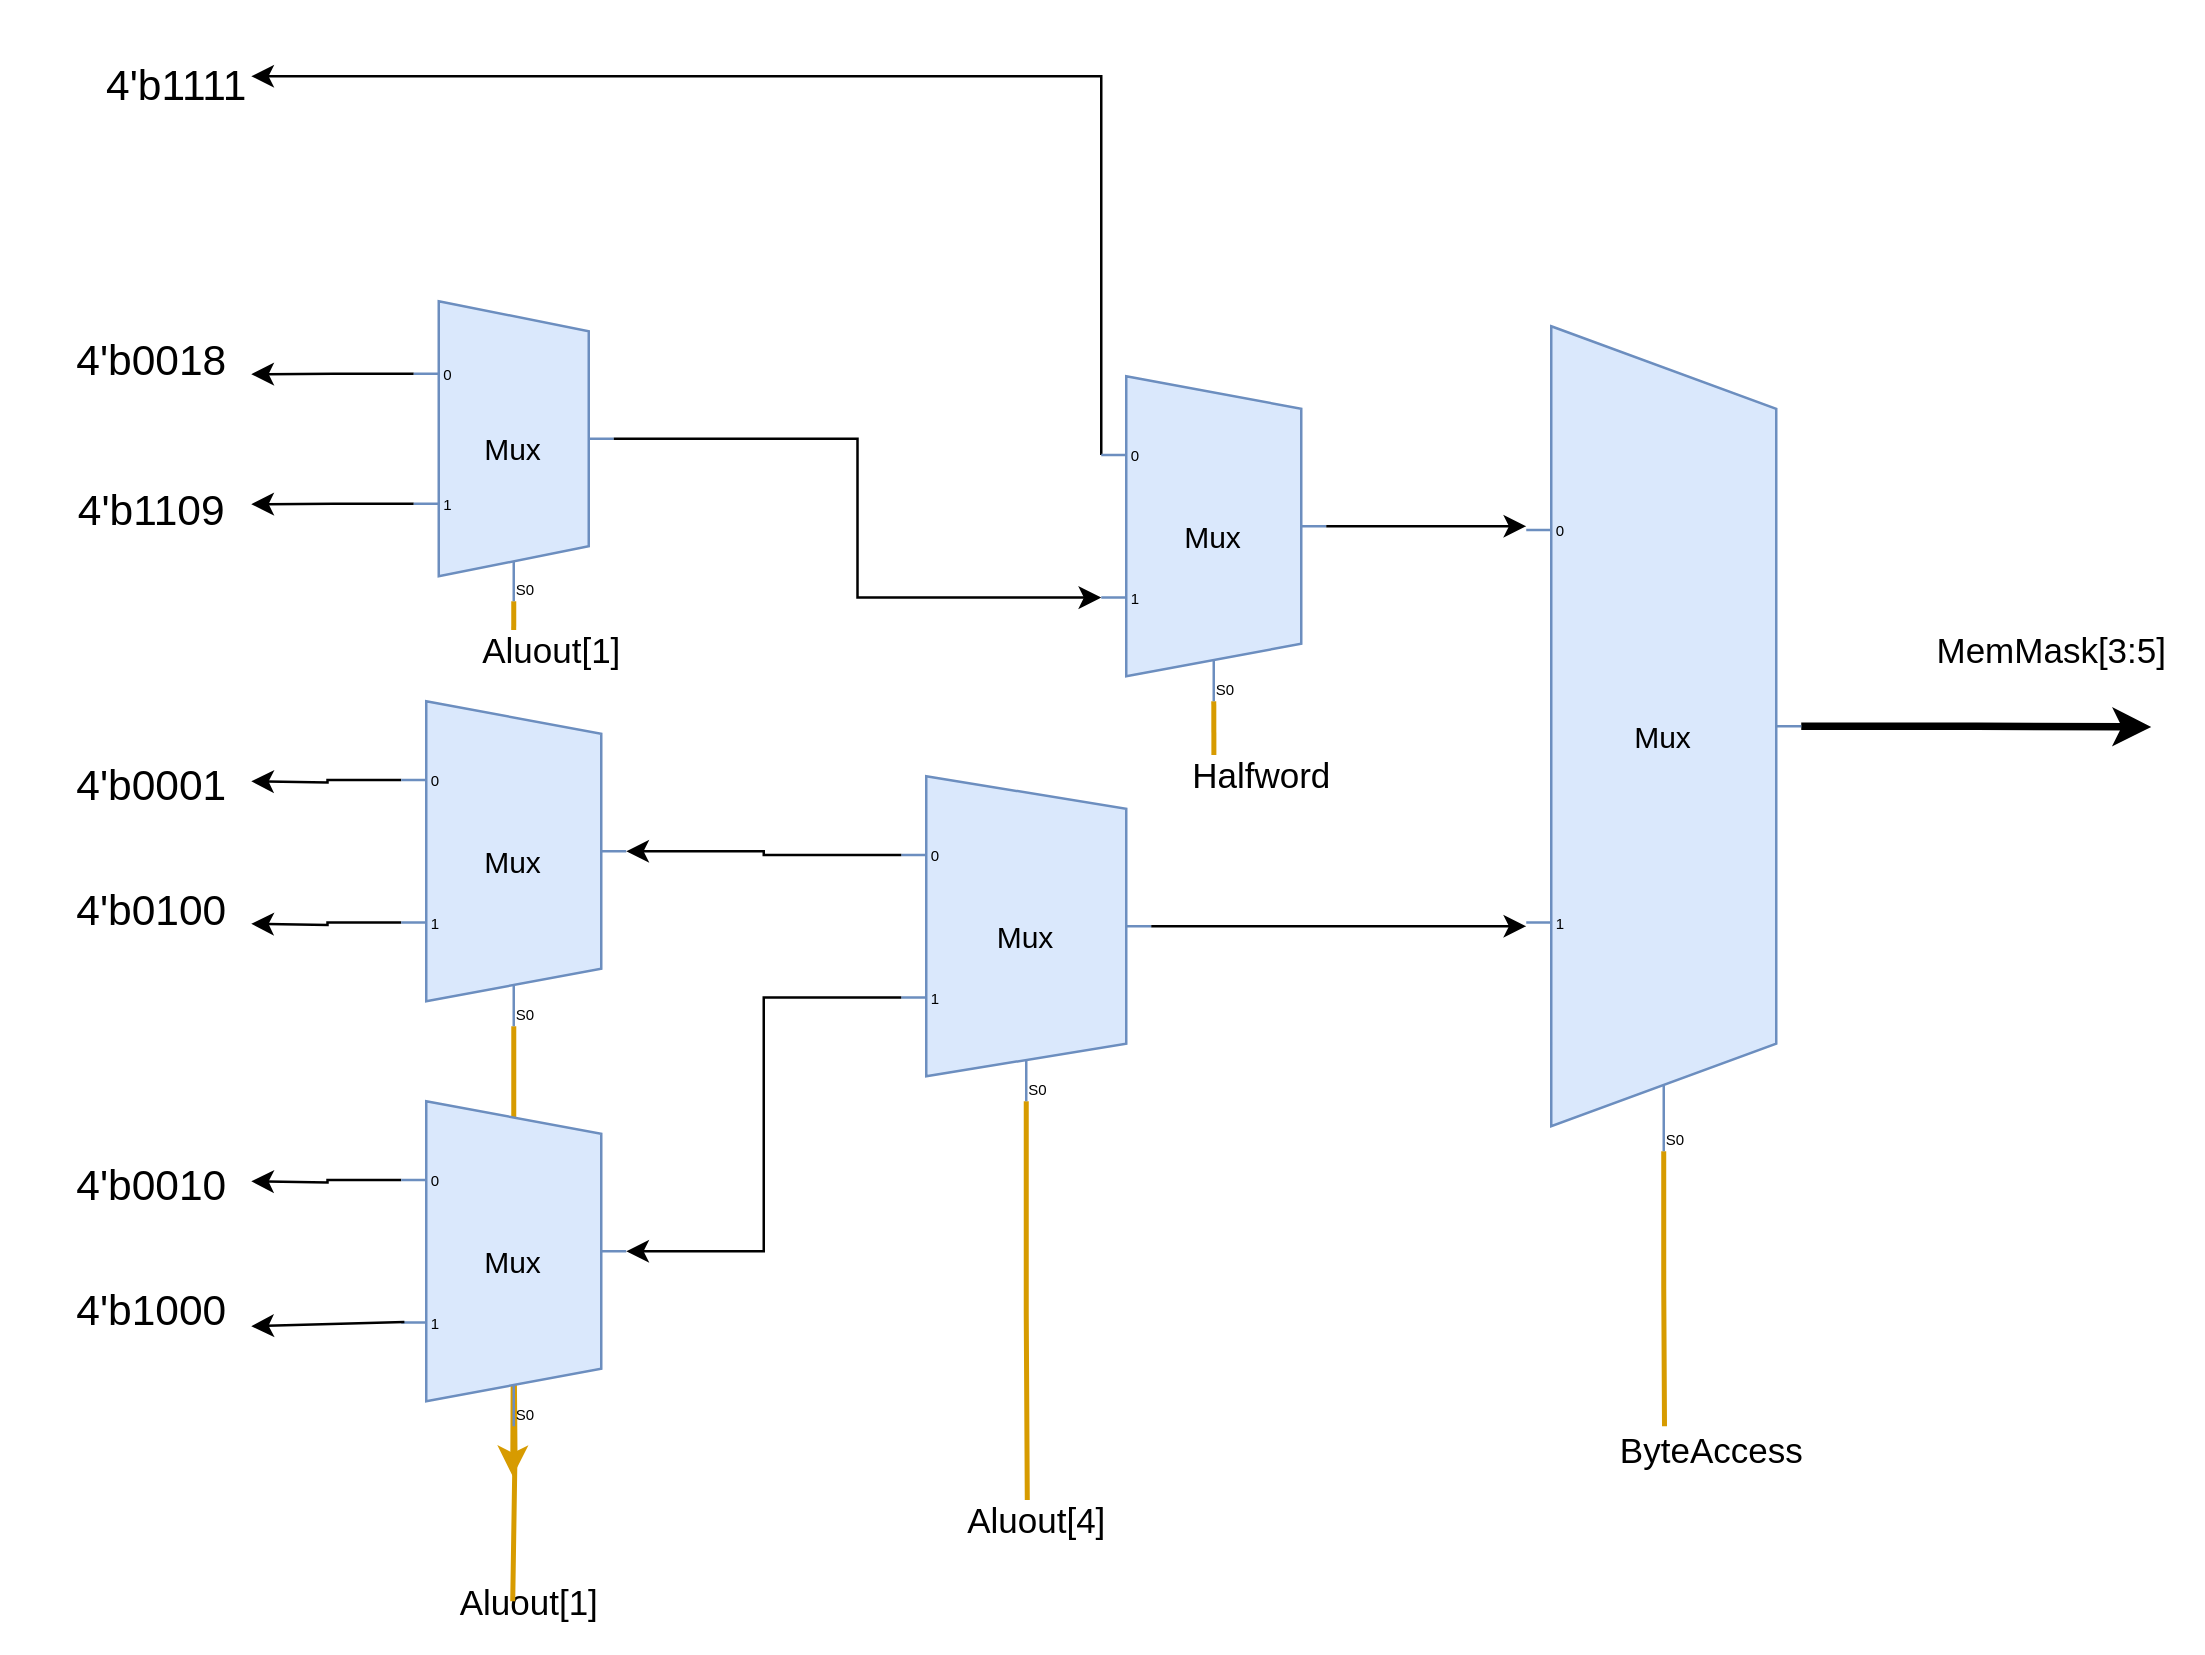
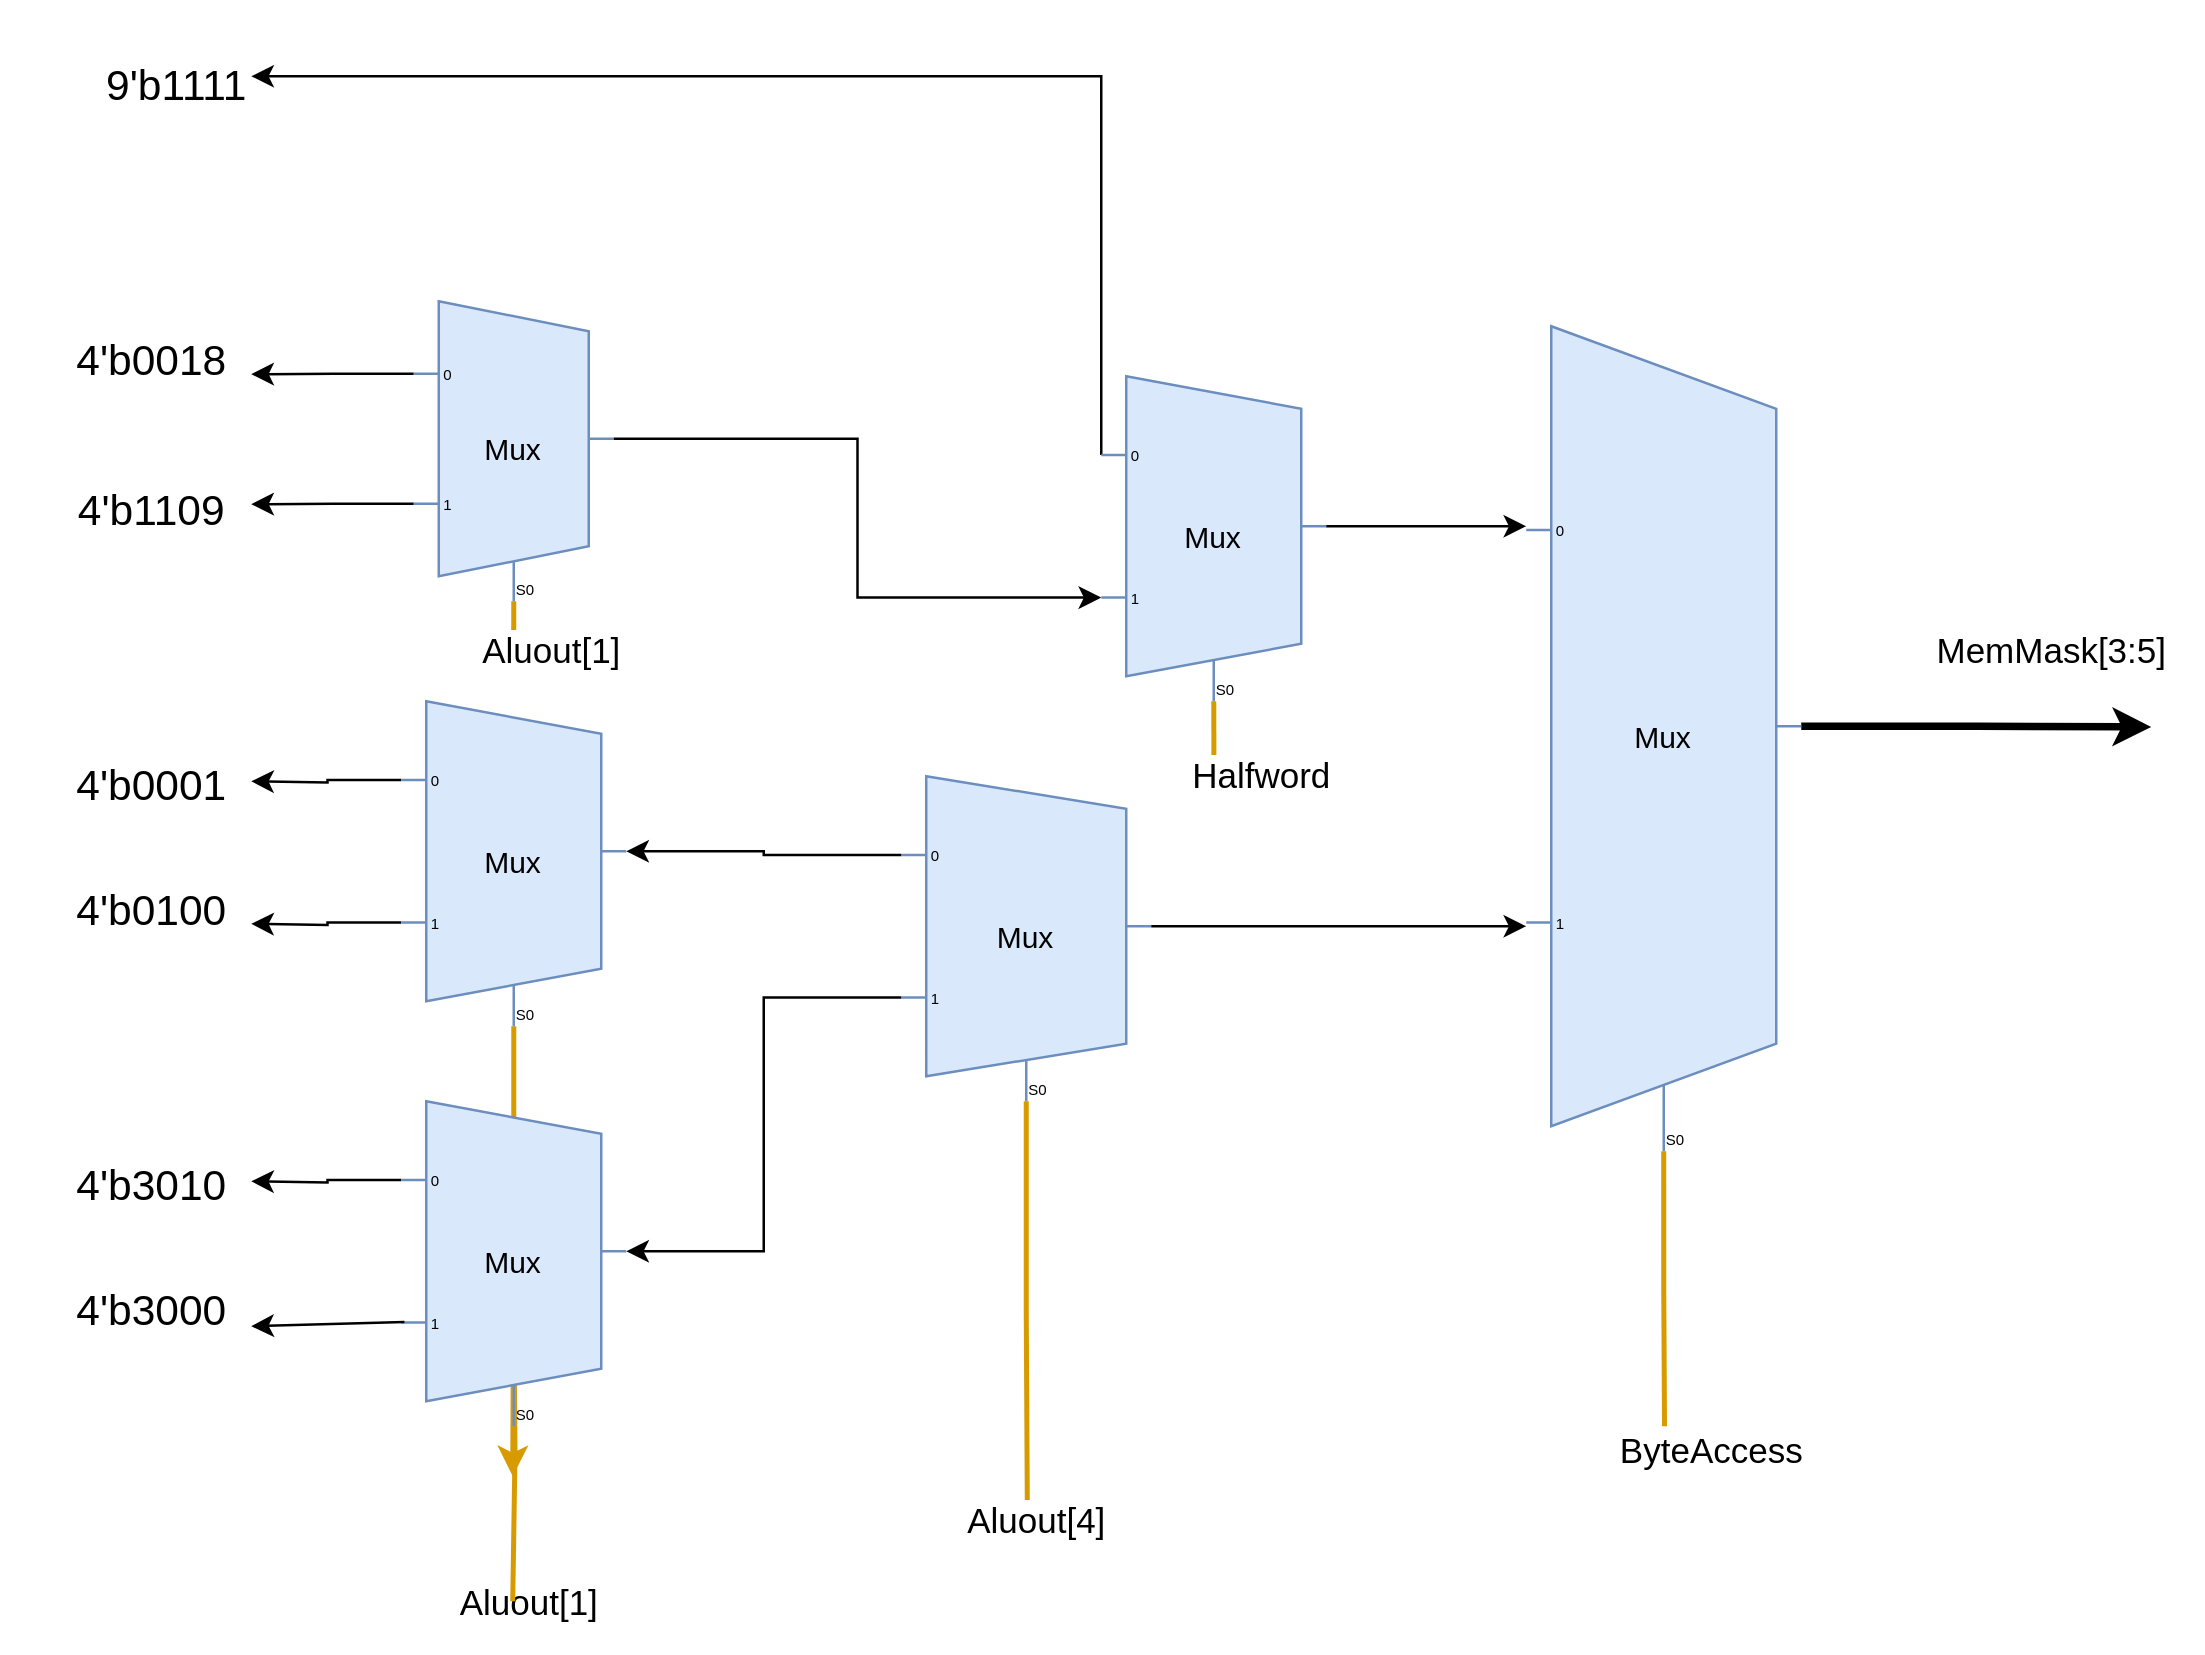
node "4'b1111": label "4'b1111" -> "9'b1111"
node "4'b0010": label "4'b0010" -> "4'b3010"
node "4'b1000": label "4'b1000" -> "4'b3000"
